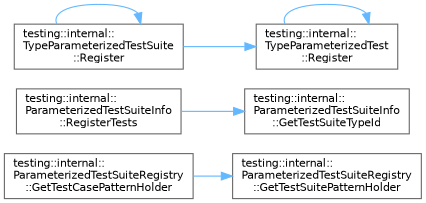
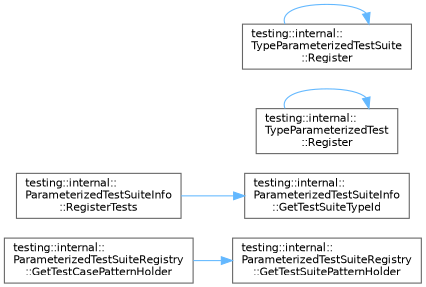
edge "testing::internal:: TypeParameterizedTestSuite ::Register" -> "testing::internal:: TypeParameterizedTest ::Register": removed
